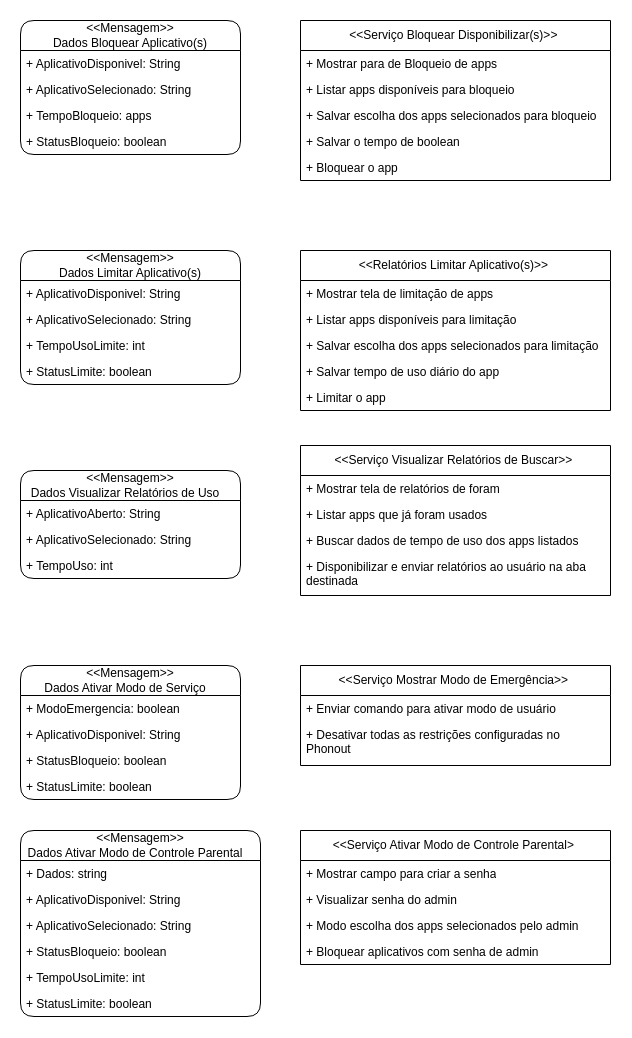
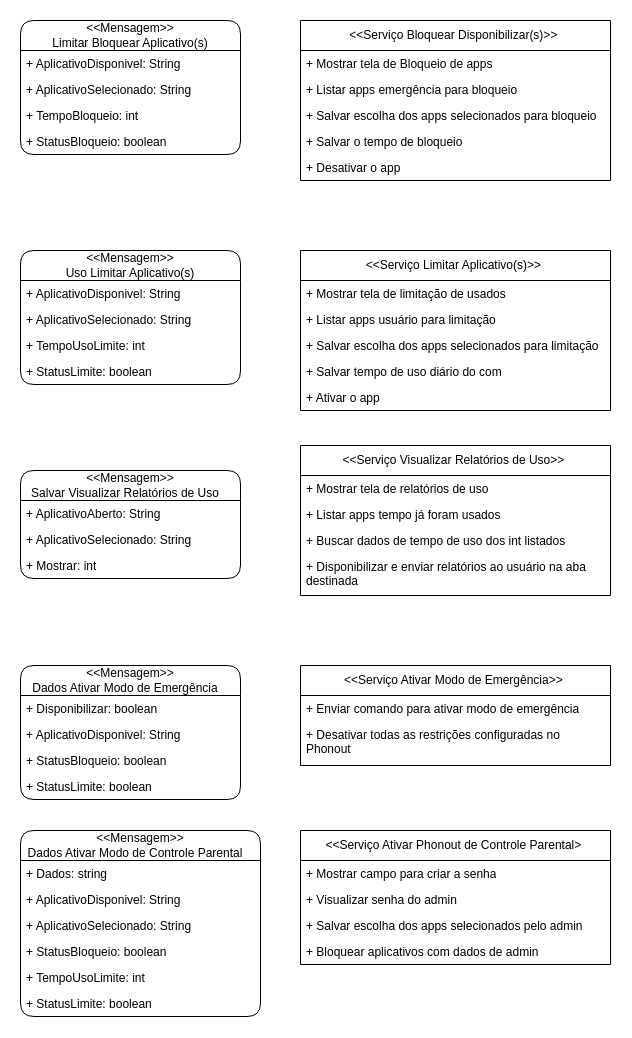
node "<<Mensagem>> Dados Bloquear Aplicativo(s)": label "<<Mensagem>> Dados Bloquear Aplicativo(s)" -> "<<Mensagem>> Limitar Bloquear Aplicativo(s)"
node "+ Mostrar para de Bloqueio de apps": label "+ Mostrar para de Bloqueio de apps" -> "+ Mostrar tela de Bloqueio de apps"
node "+ Listar apps disponíveis para bloqueio": label "+ Listar apps disponíveis para bloqueio" -> "+ Listar apps emergência para bloqueio"
node "+ TempoBloqueio: apps": label "+ TempoBloqueio: apps" -> "+ TempoBloqueio: int"
node "+ Salvar o tempo de boolean": label "+ Salvar o tempo de boolean" -> "+ Salvar o tempo de bloqueio"
node "+ Bloquear o app": label "+ Bloquear o app" -> "+ Desativar o app"
node "<<Mensagem>> Dados Limitar Aplicativo(s)": label "<<Mensagem>> Dados Limitar Aplicativo(s)" -> "<<Mensagem>> Uso Limitar Aplicativo(s)"
node "<<Relatórios Limitar Aplicativo(s)>>": label "<<Relatórios Limitar Aplicativo(s)>>" -> "<<Serviço Limitar Aplicativo(s)>>"
node "+ Mostrar tela de limitação de apps": label "+ Mostrar tela de limitação de apps" -> "+ Mostrar tela de limitação de usados"
node "+ Listar apps disponíveis para limitação": label "+ Listar apps disponíveis para limitação" -> "+ Listar apps usuário para limitação"
node "+ Salvar tempo de uso diário do app": label "+ Salvar tempo de uso diário do app" -> "+ Salvar tempo de uso diário do com"
node "+ Limitar o app": label "+ Limitar o app" -> "+ Ativar o app"
node "<<Serviço Visualizar Relatórios de Buscar>>": label "<<Serviço Visualizar Relatórios de Buscar>>" -> "<<Serviço Visualizar Relatórios de Uso>>"
node "<<Mensagem>> Dados Visualizar Relatórios de Uso": label "<<Mensagem>> Dados Visualizar Relatórios de Uso" -> "<<Mensagem>> Salvar Visualizar Relatórios de Uso"
node "+ Mostrar tela de relatórios de foram": label "+ Mostrar tela de relatórios de foram" -> "+ Mostrar tela de relatórios de uso"
node "+ Listar apps que já foram usados": label "+ Listar apps que já foram usados" -> "+ Listar apps tempo já foram usados"
node "+ Buscar dados de tempo de uso dos apps listados": label "+ Buscar dados de tempo de uso dos apps listados" -> "+ Buscar dados de tempo de uso dos int listados"
node "+ TempoUso: int": label "+ TempoUso: int" -> "+ Mostrar: int"
node "<<Mensagem>> Dados Ativar Modo de Serviço": label "<<Mensagem>> Dados Ativar Modo de Serviço" -> "<<Mensagem>> Dados Ativar Modo de Emergência"
node "<<Serviço Mostrar Modo de Emergência>>": label "<<Serviço Mostrar Modo de Emergência>>" -> "<<Serviço Ativar Modo de Emergência>>"
node "+ ModoEmergencia: boolean": label "+ ModoEmergencia: boolean" -> "+ Disponibilizar: boolean"
node "+ Enviar comando para ativar modo de usuário": label "+ Enviar comando para ativar modo de usuário" -> "+ Enviar comando para ativar modo de emergência"
node "<<Serviço Ativar Modo de Controle Parental>": label "<<Serviço Ativar Modo de Controle Parental>" -> "<<Serviço Ativar Phonout de Controle Parental>"
node "+ Modo escolha dos apps selecionados pelo admin": label "+ Modo escolha dos apps selecionados pelo admin" -> "+ Salvar escolha dos apps selecionados pelo admin"
node "+ Bloquear aplicativos com senha de admin": label "+ Bloquear aplicativos com senha de admin" -> "+ Bloquear aplicativos com dados de admin"
